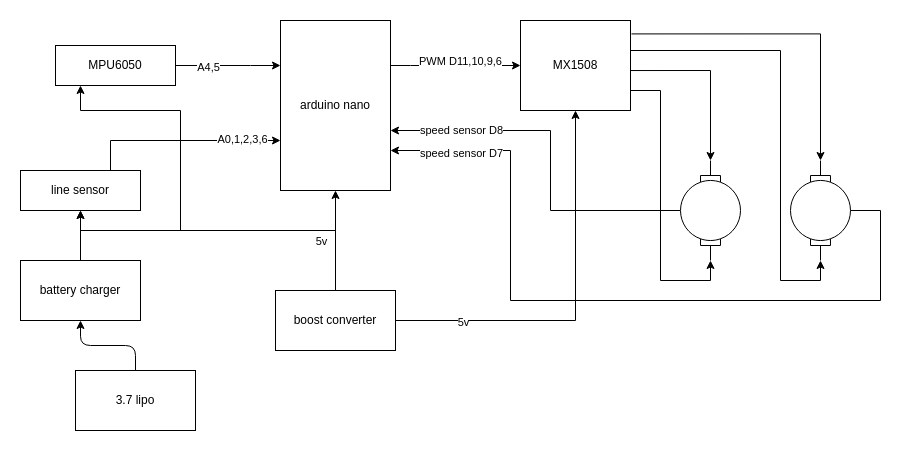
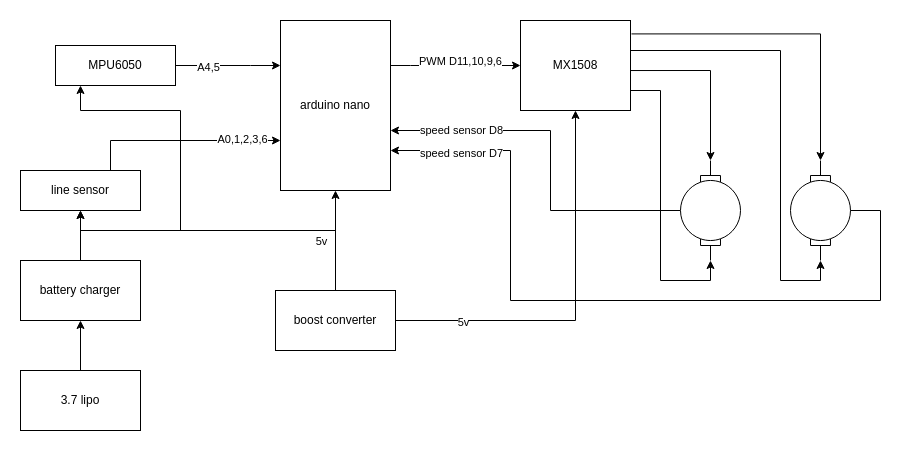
node "3.7 lipo": moved (136, 401) -> (81, 401)
